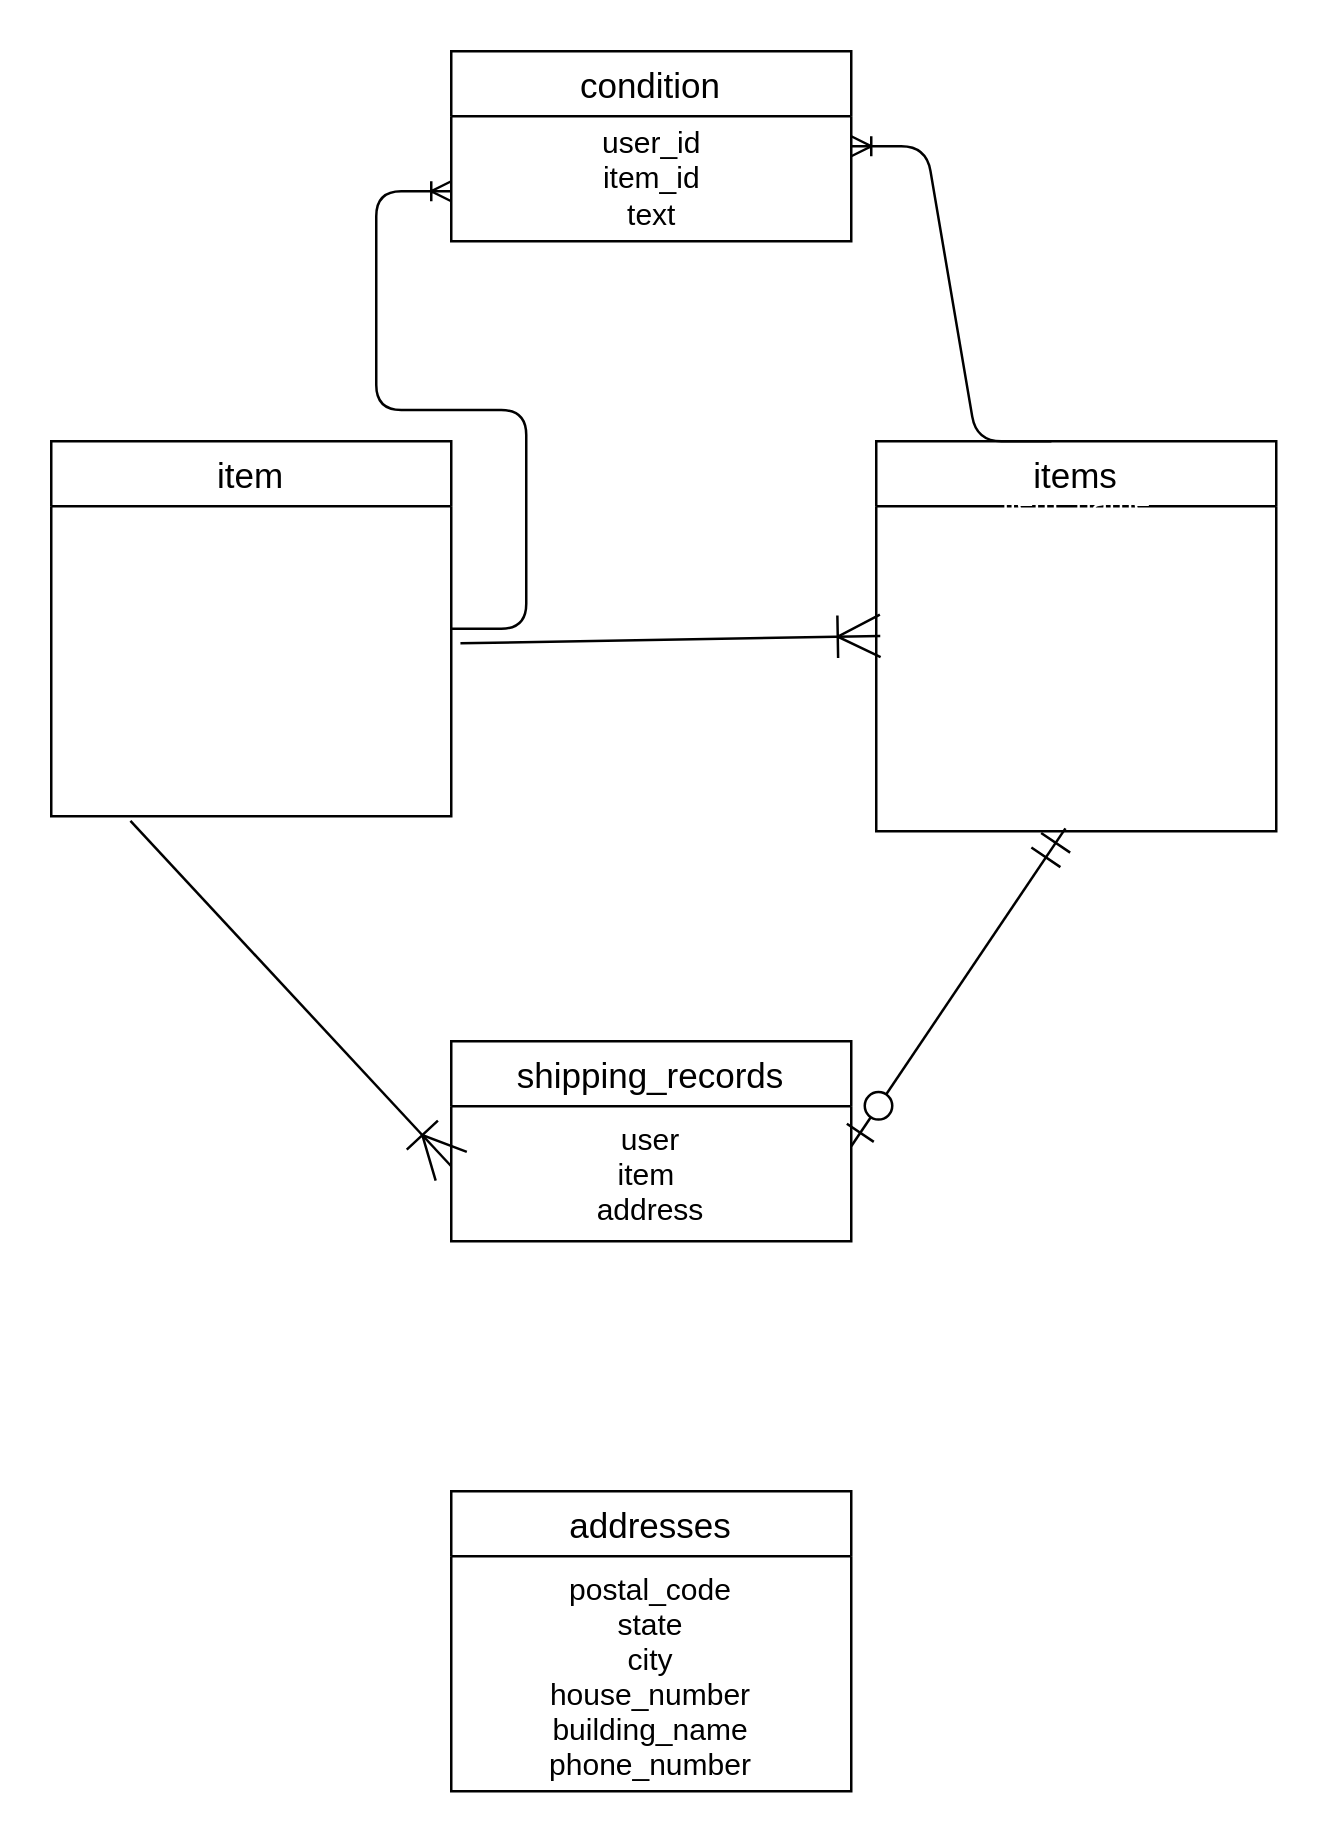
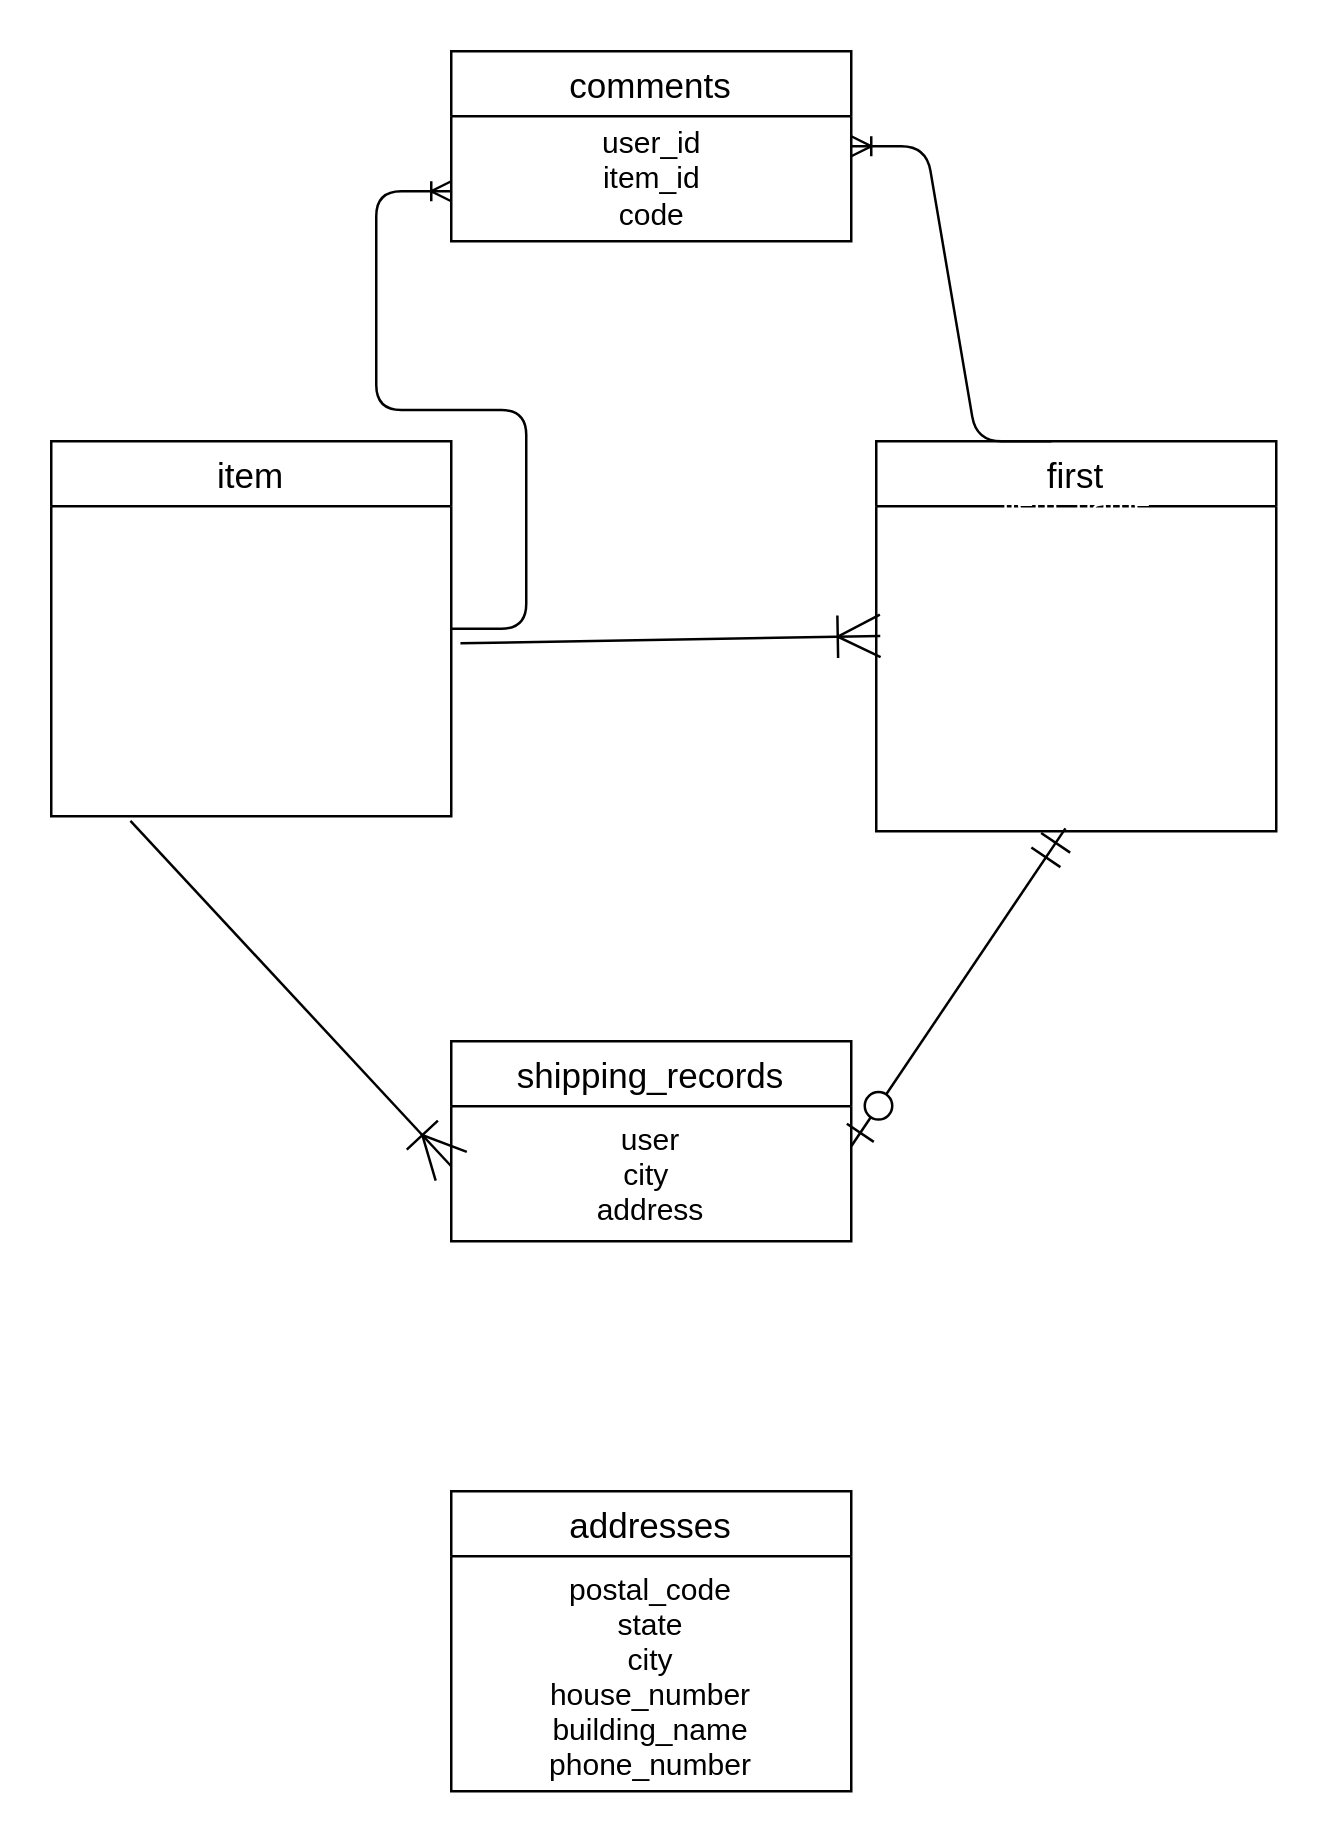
node "condition": label "condition" -> "comments"
node "user_id item_id text": label "user_id item_id text" -> "user_id item_id code"
node "items": label "items" -> "first"
node "user item address": label "user item address" -> "user city address"
